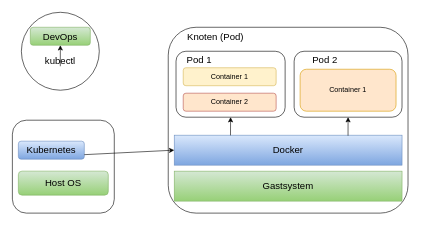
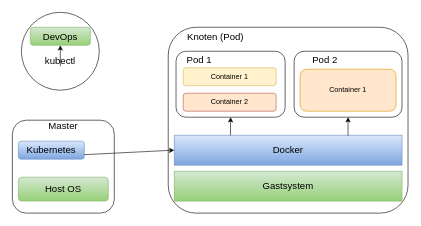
node "Master": added
node "Host OS": moved (63, 183) -> (63, 189)
